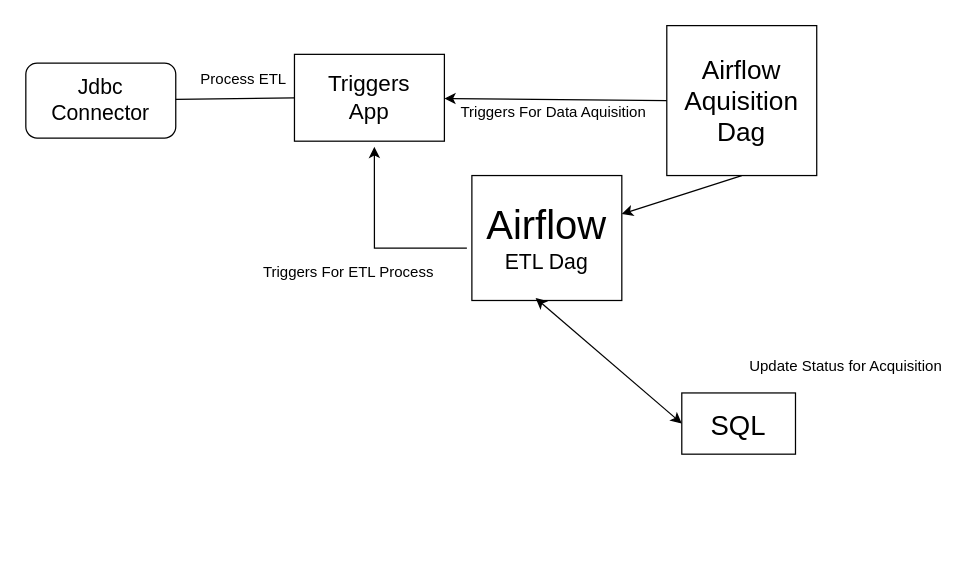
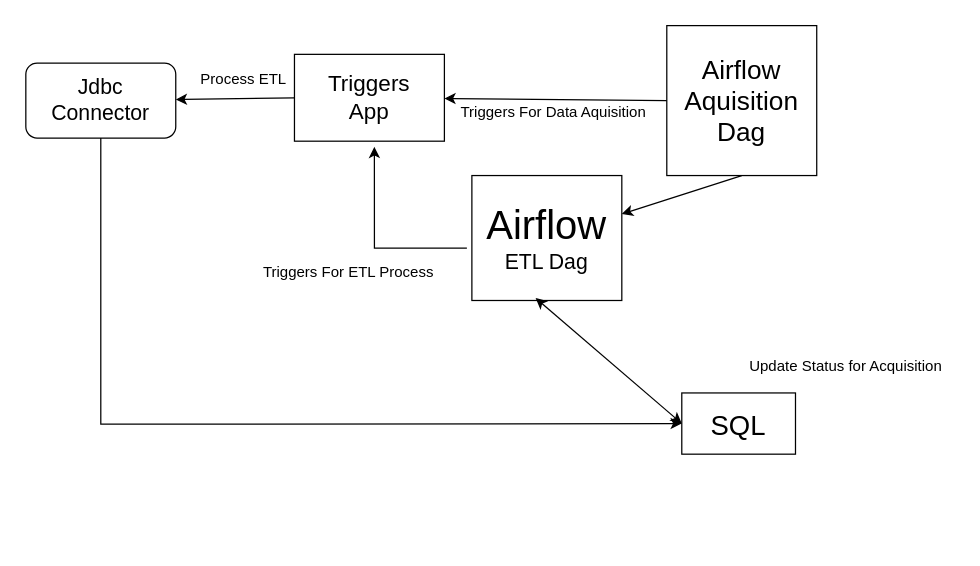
edge "Triggers App" -- "Jdbc Connector": arrowhead none -> classic
edge "Jdbc Connector" -> "SQL": added
